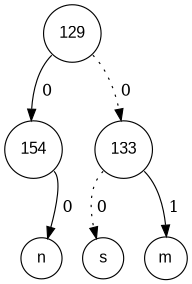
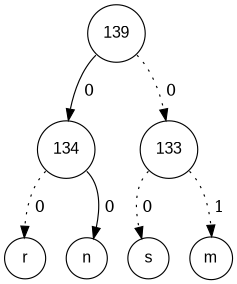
node "129": label "129" -> "139"
node "154": label "154" -> "134"
edge "133" -> "m": style solid -> dotted
node "r": added
